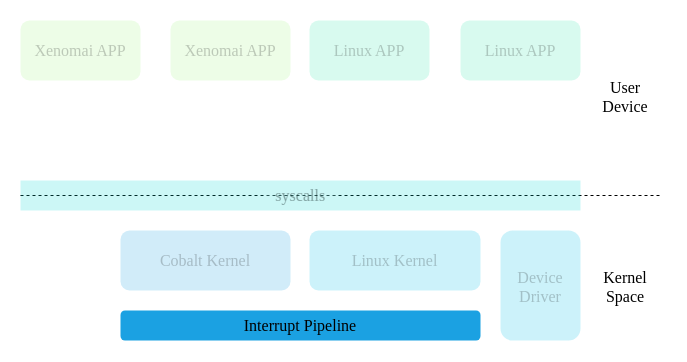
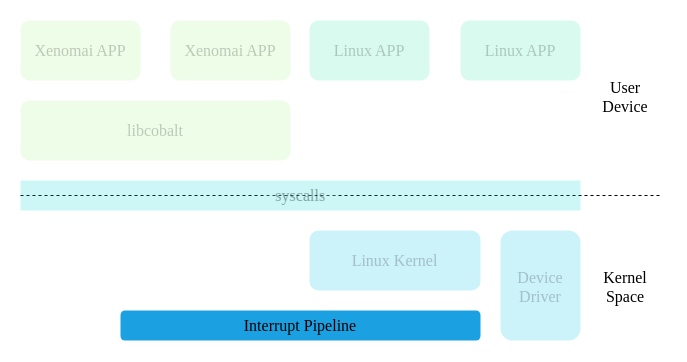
node "libcobalt": added
node "Cobalt Kernel": removed
